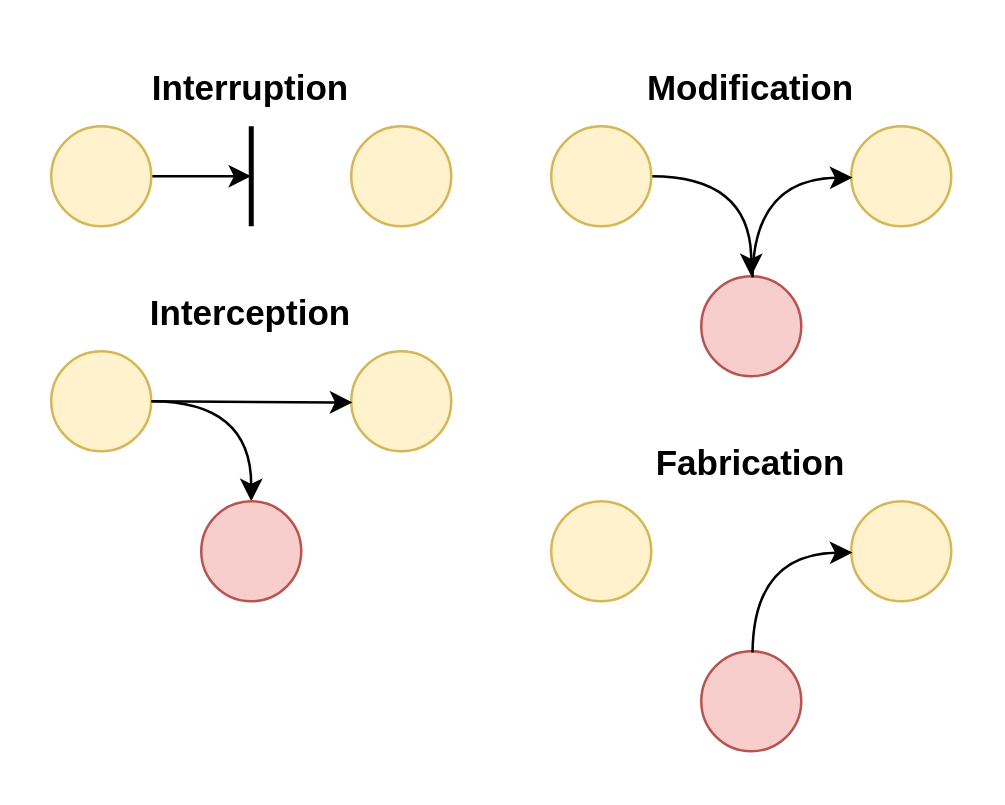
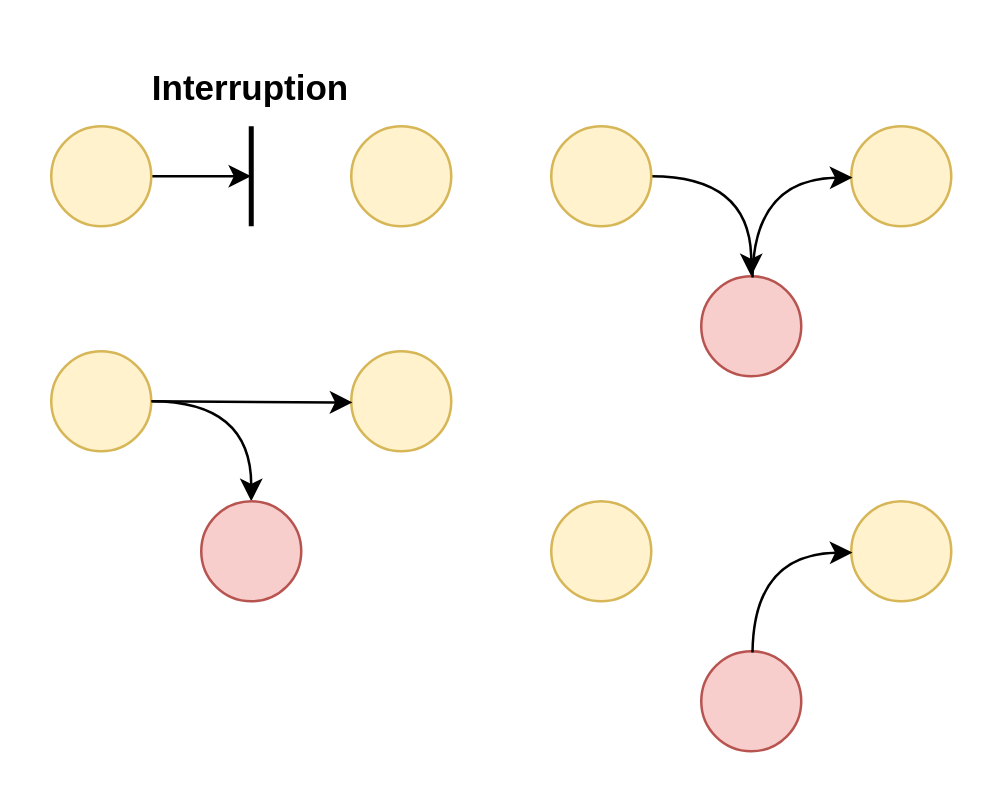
node "Modification": removed
node "Interception": removed
node "Fabrication": removed
